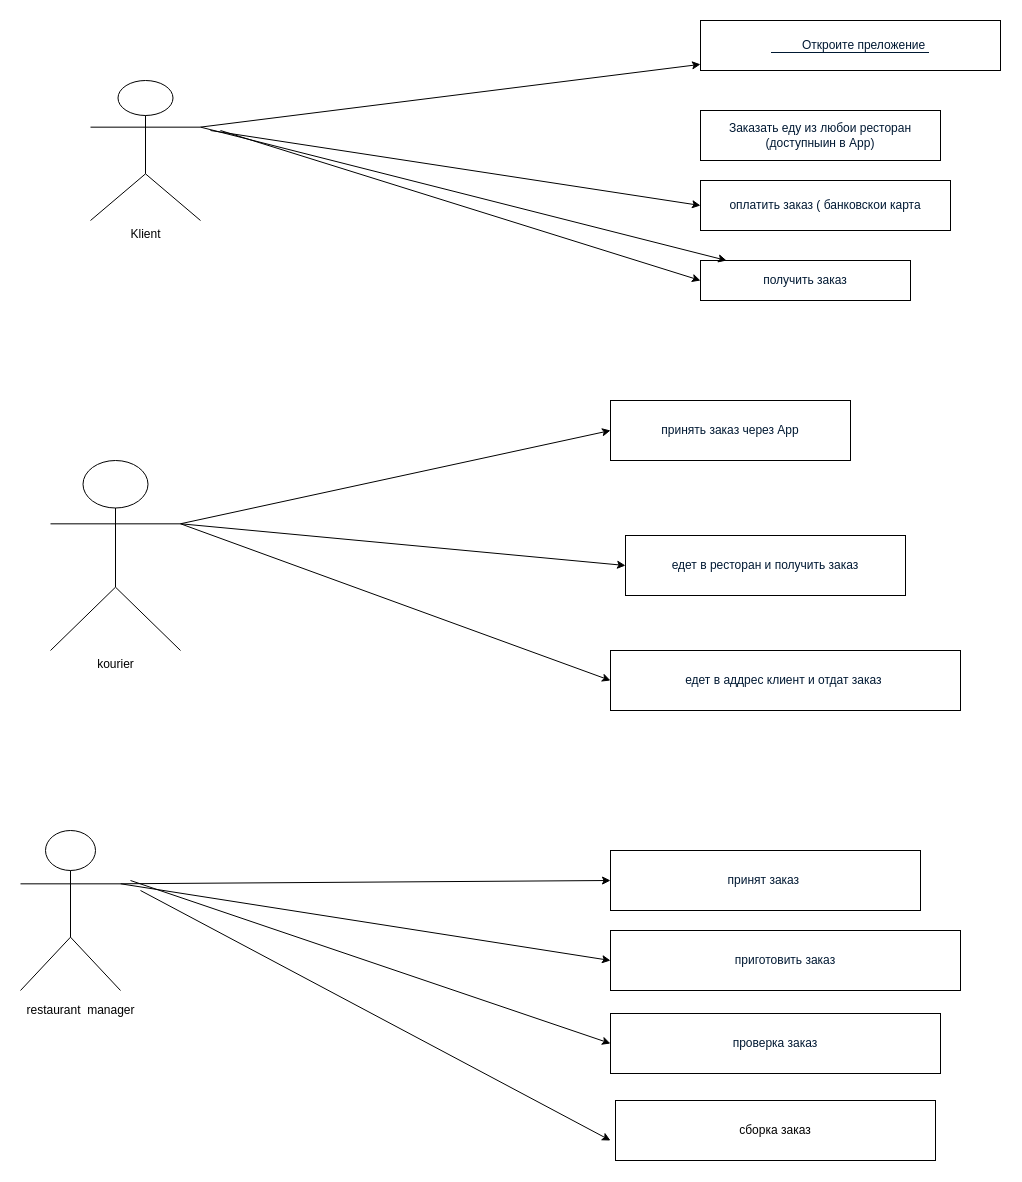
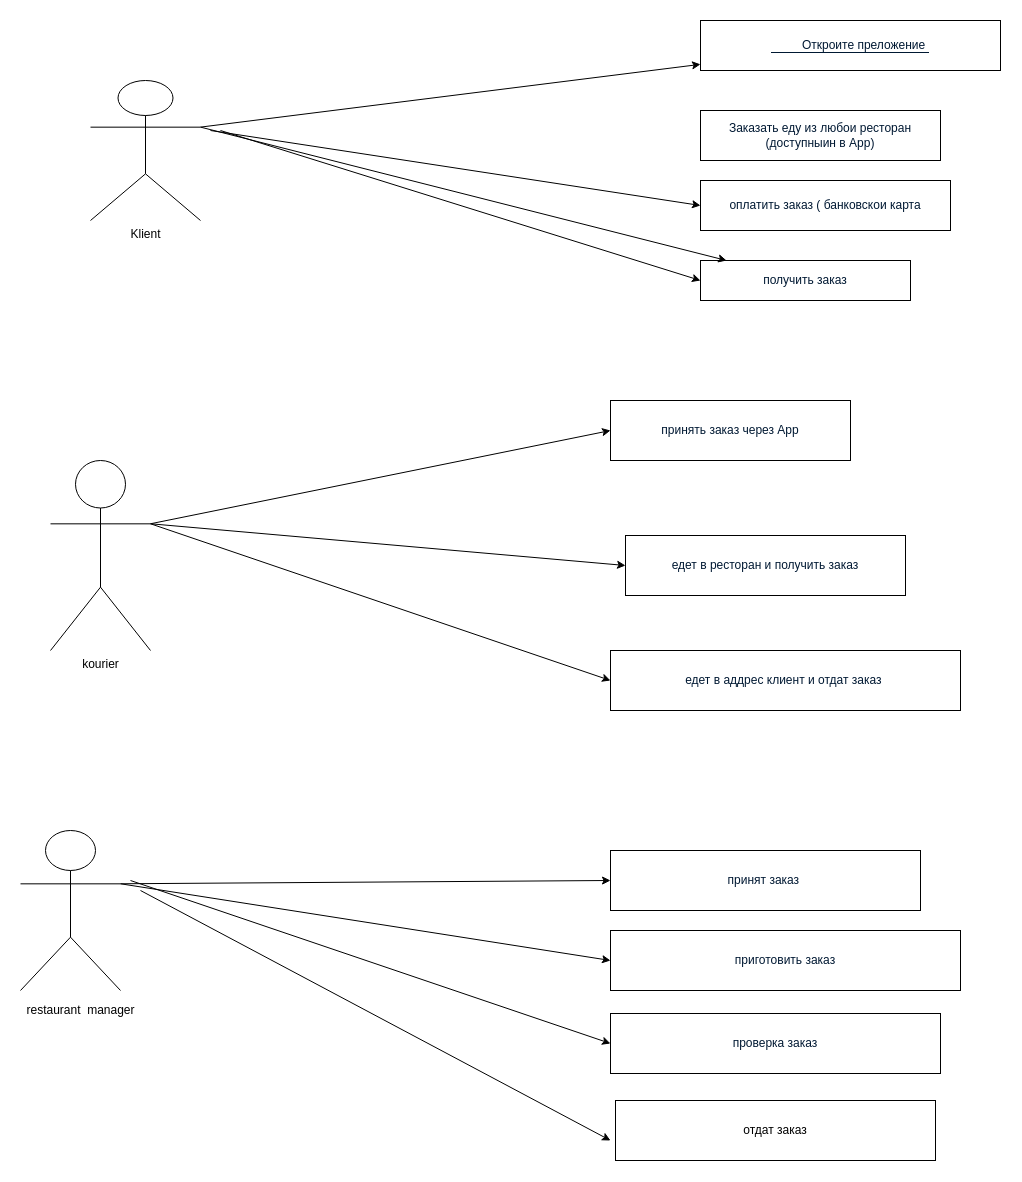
node "kourier": size 130x190 -> 100x190
node "сборка заказ": label "сборка заказ" -> "отдат заказ"
